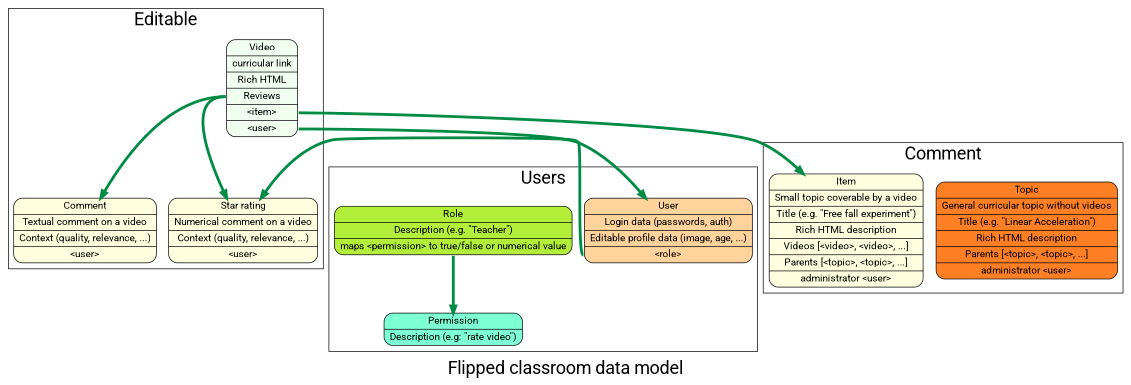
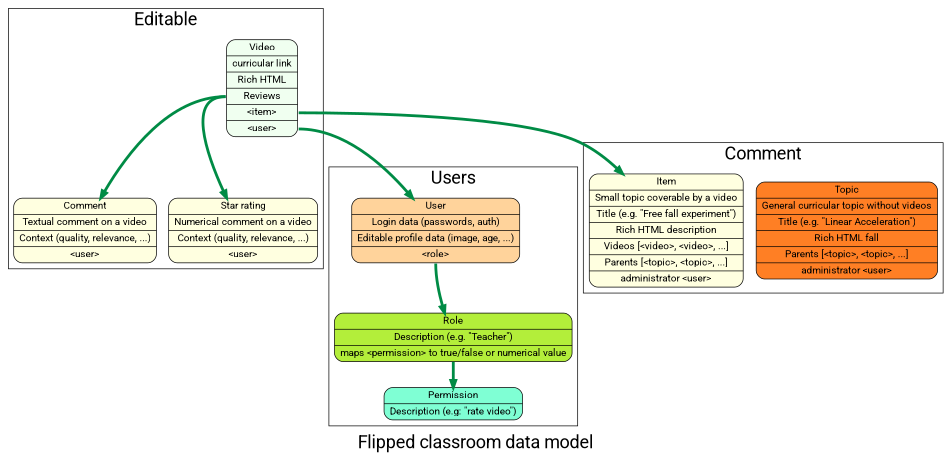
edge "User" -> "Star rating": now "User" -> "Role"
node "Topic": text "Rich HTML description" -> "Rich HTML fall"
